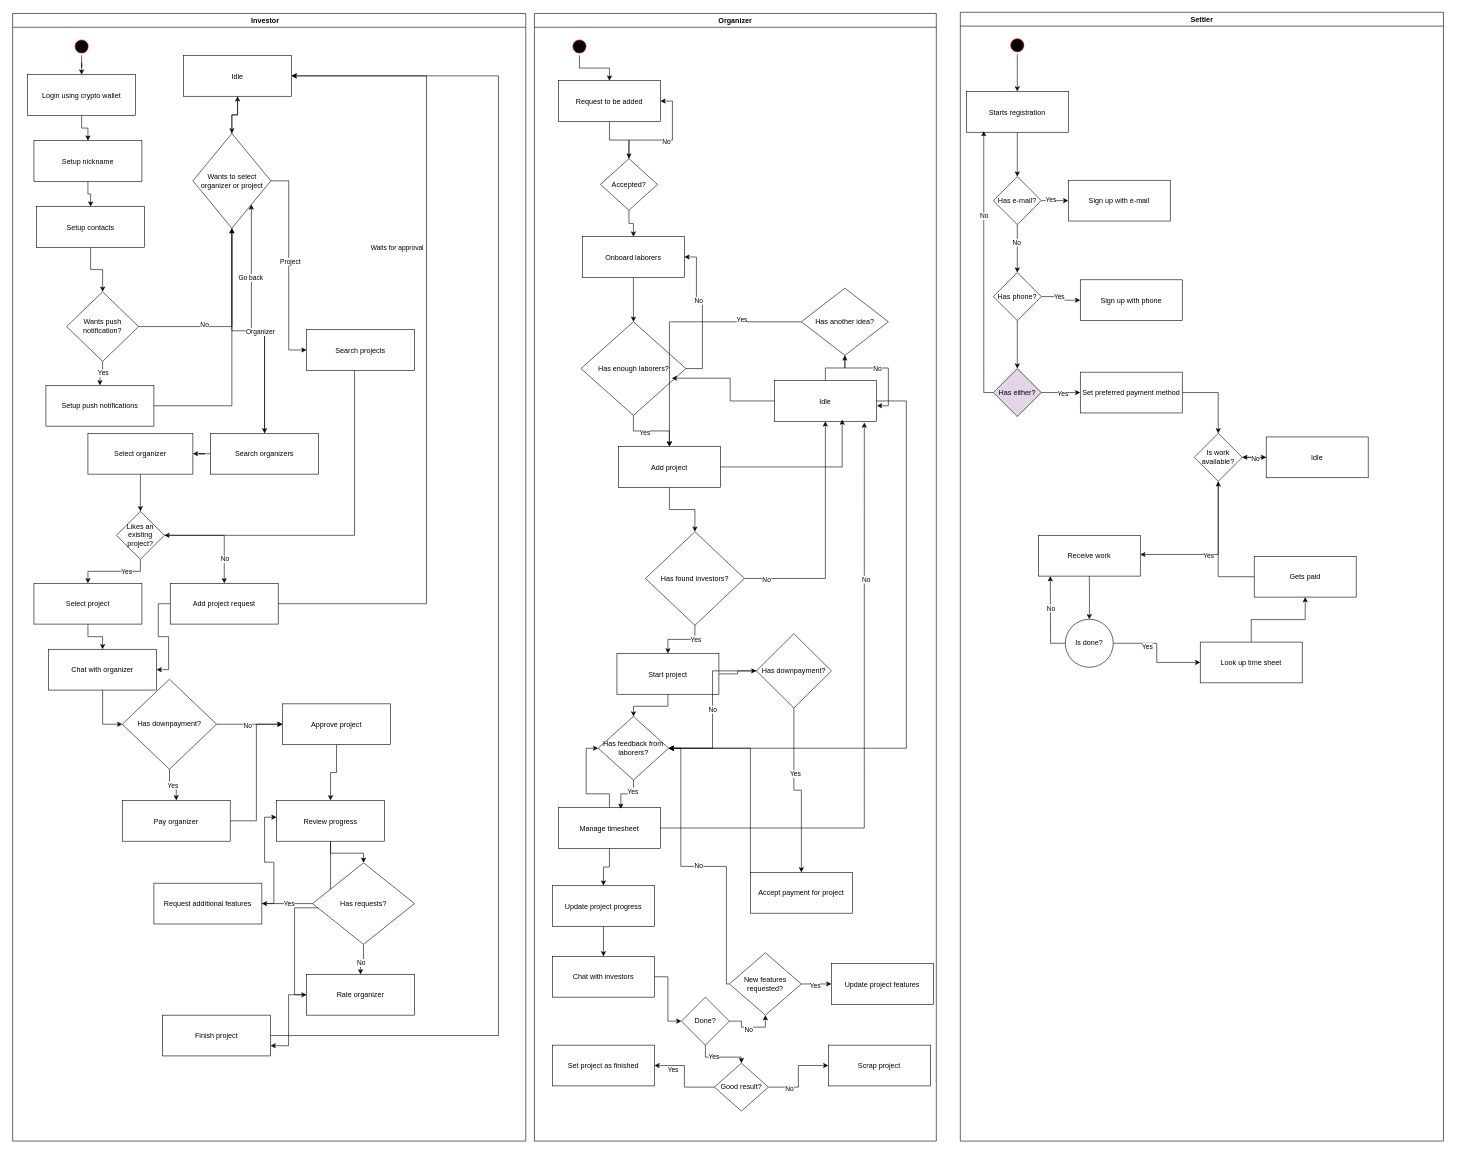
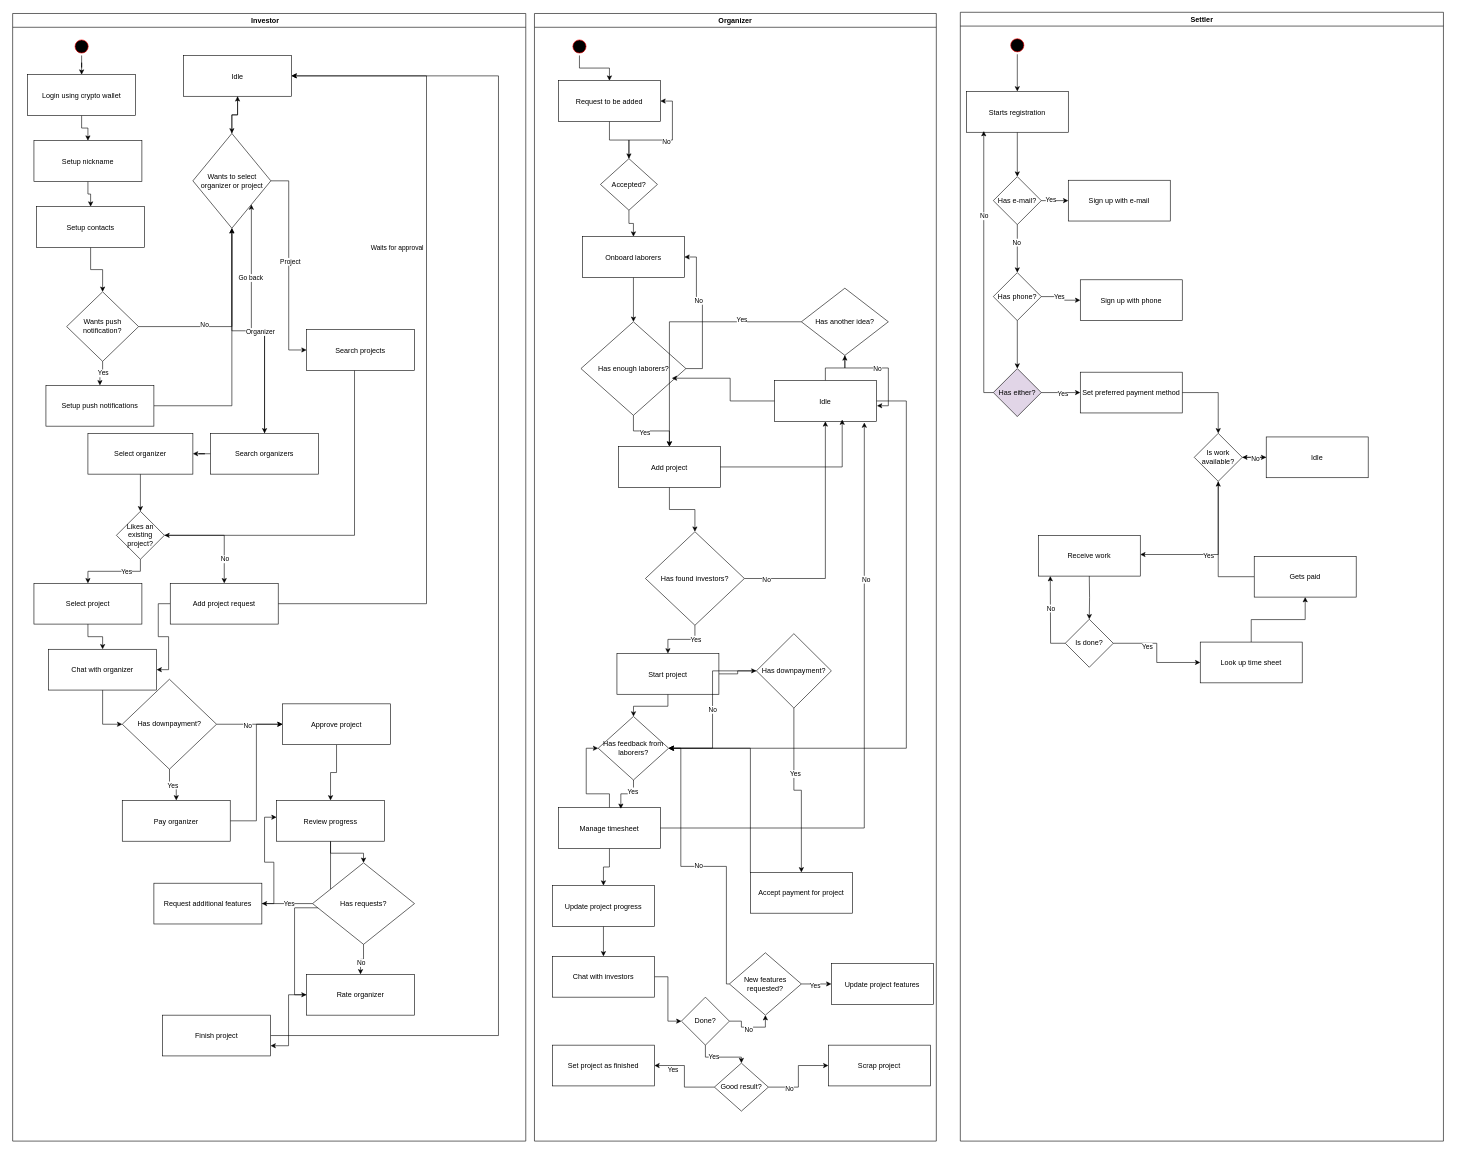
node "Is done?": shape ellipse -> diamond
